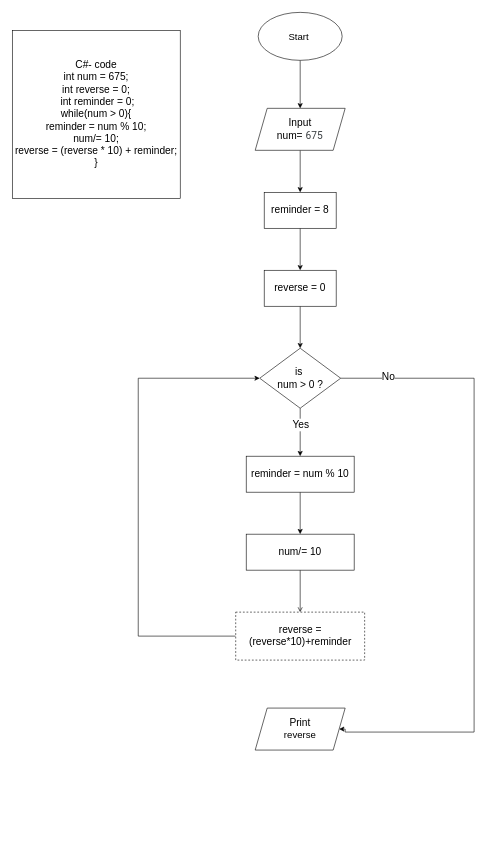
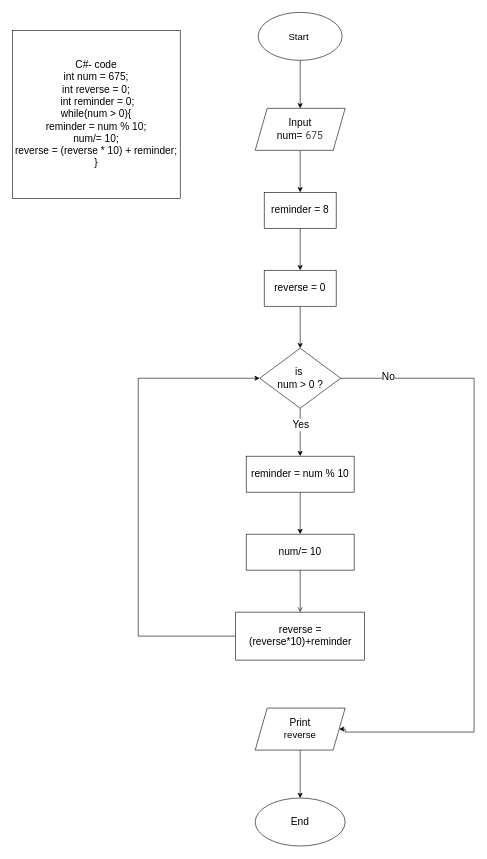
node "reverse = (reverse*10)+reminder": style dashed -> solid
edge "Print reverse" -> "End": added
node "End": added
